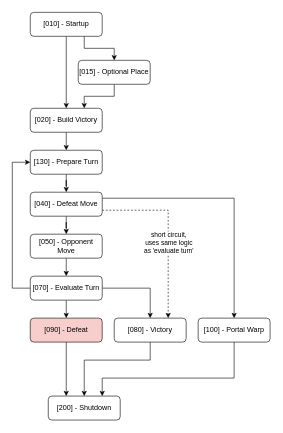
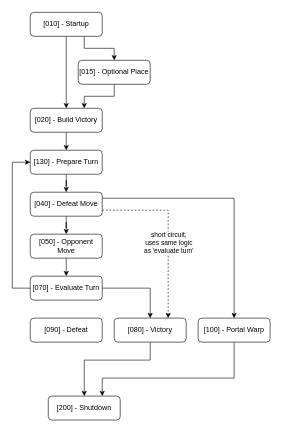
edge "[070] - Evaluate Turn" -> "[090] - Defeat": removed
node "[090] - Defeat": fillcolor #f8cecc -> #ffffff
edge "[090] - Defeat" -> "[200] - Shutdown": removed
